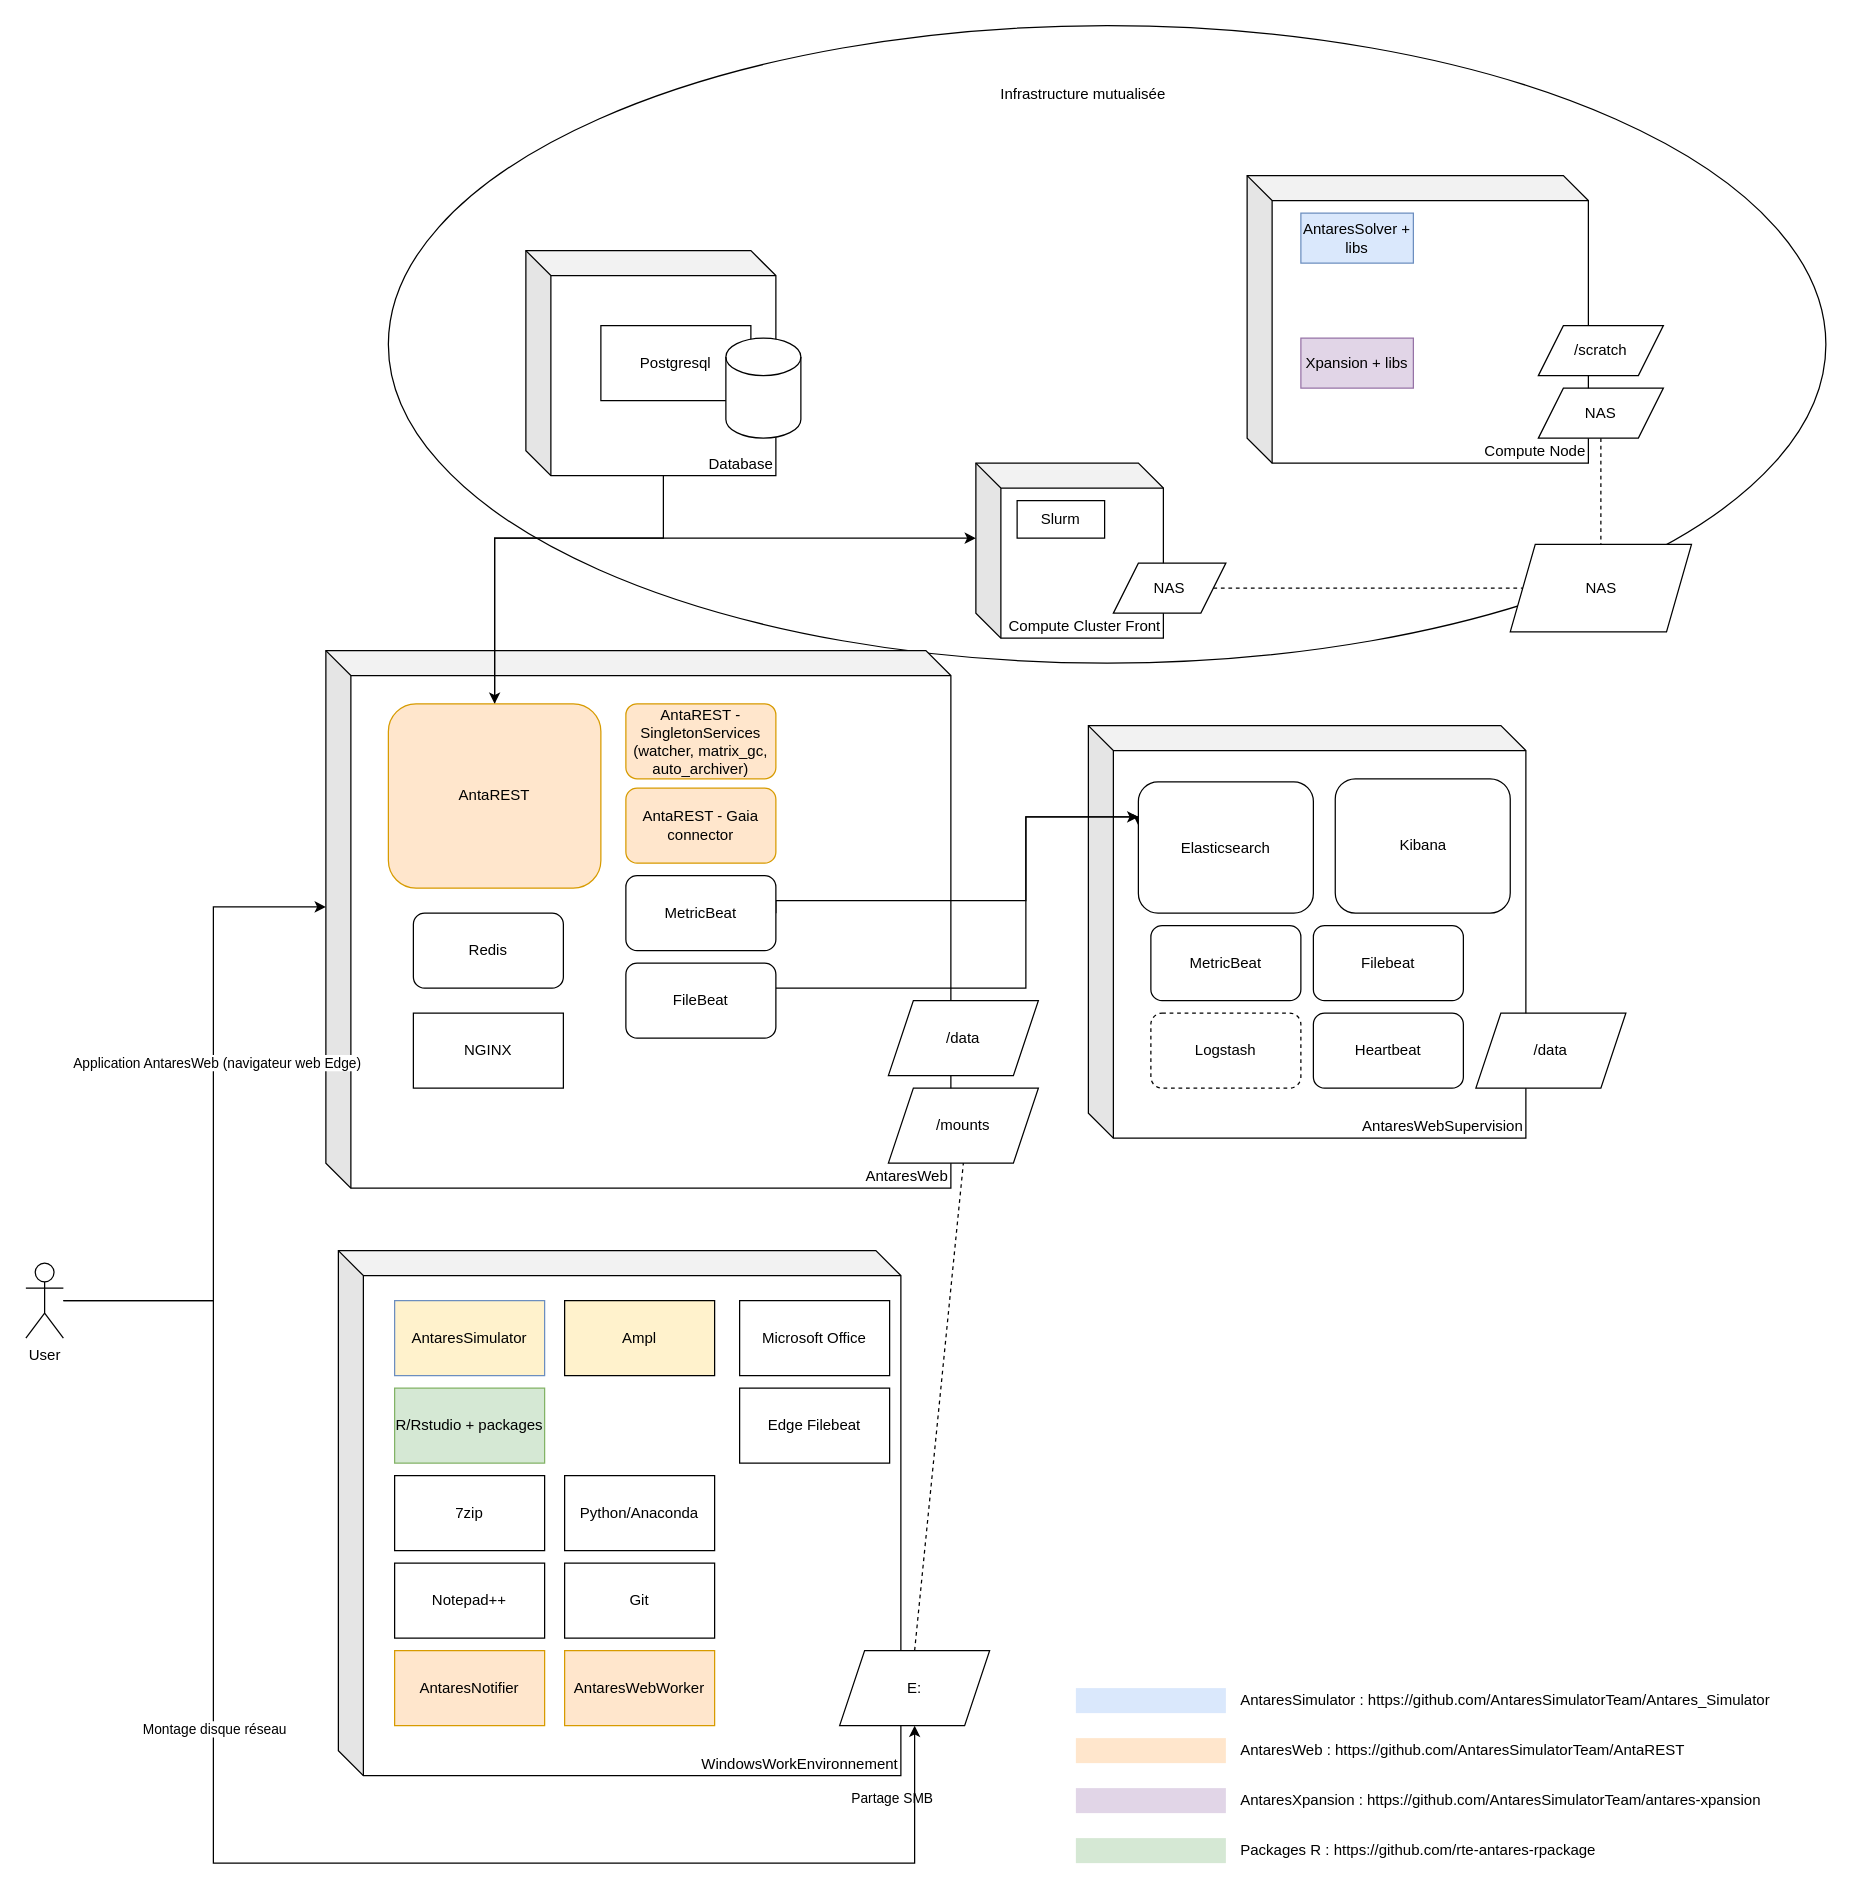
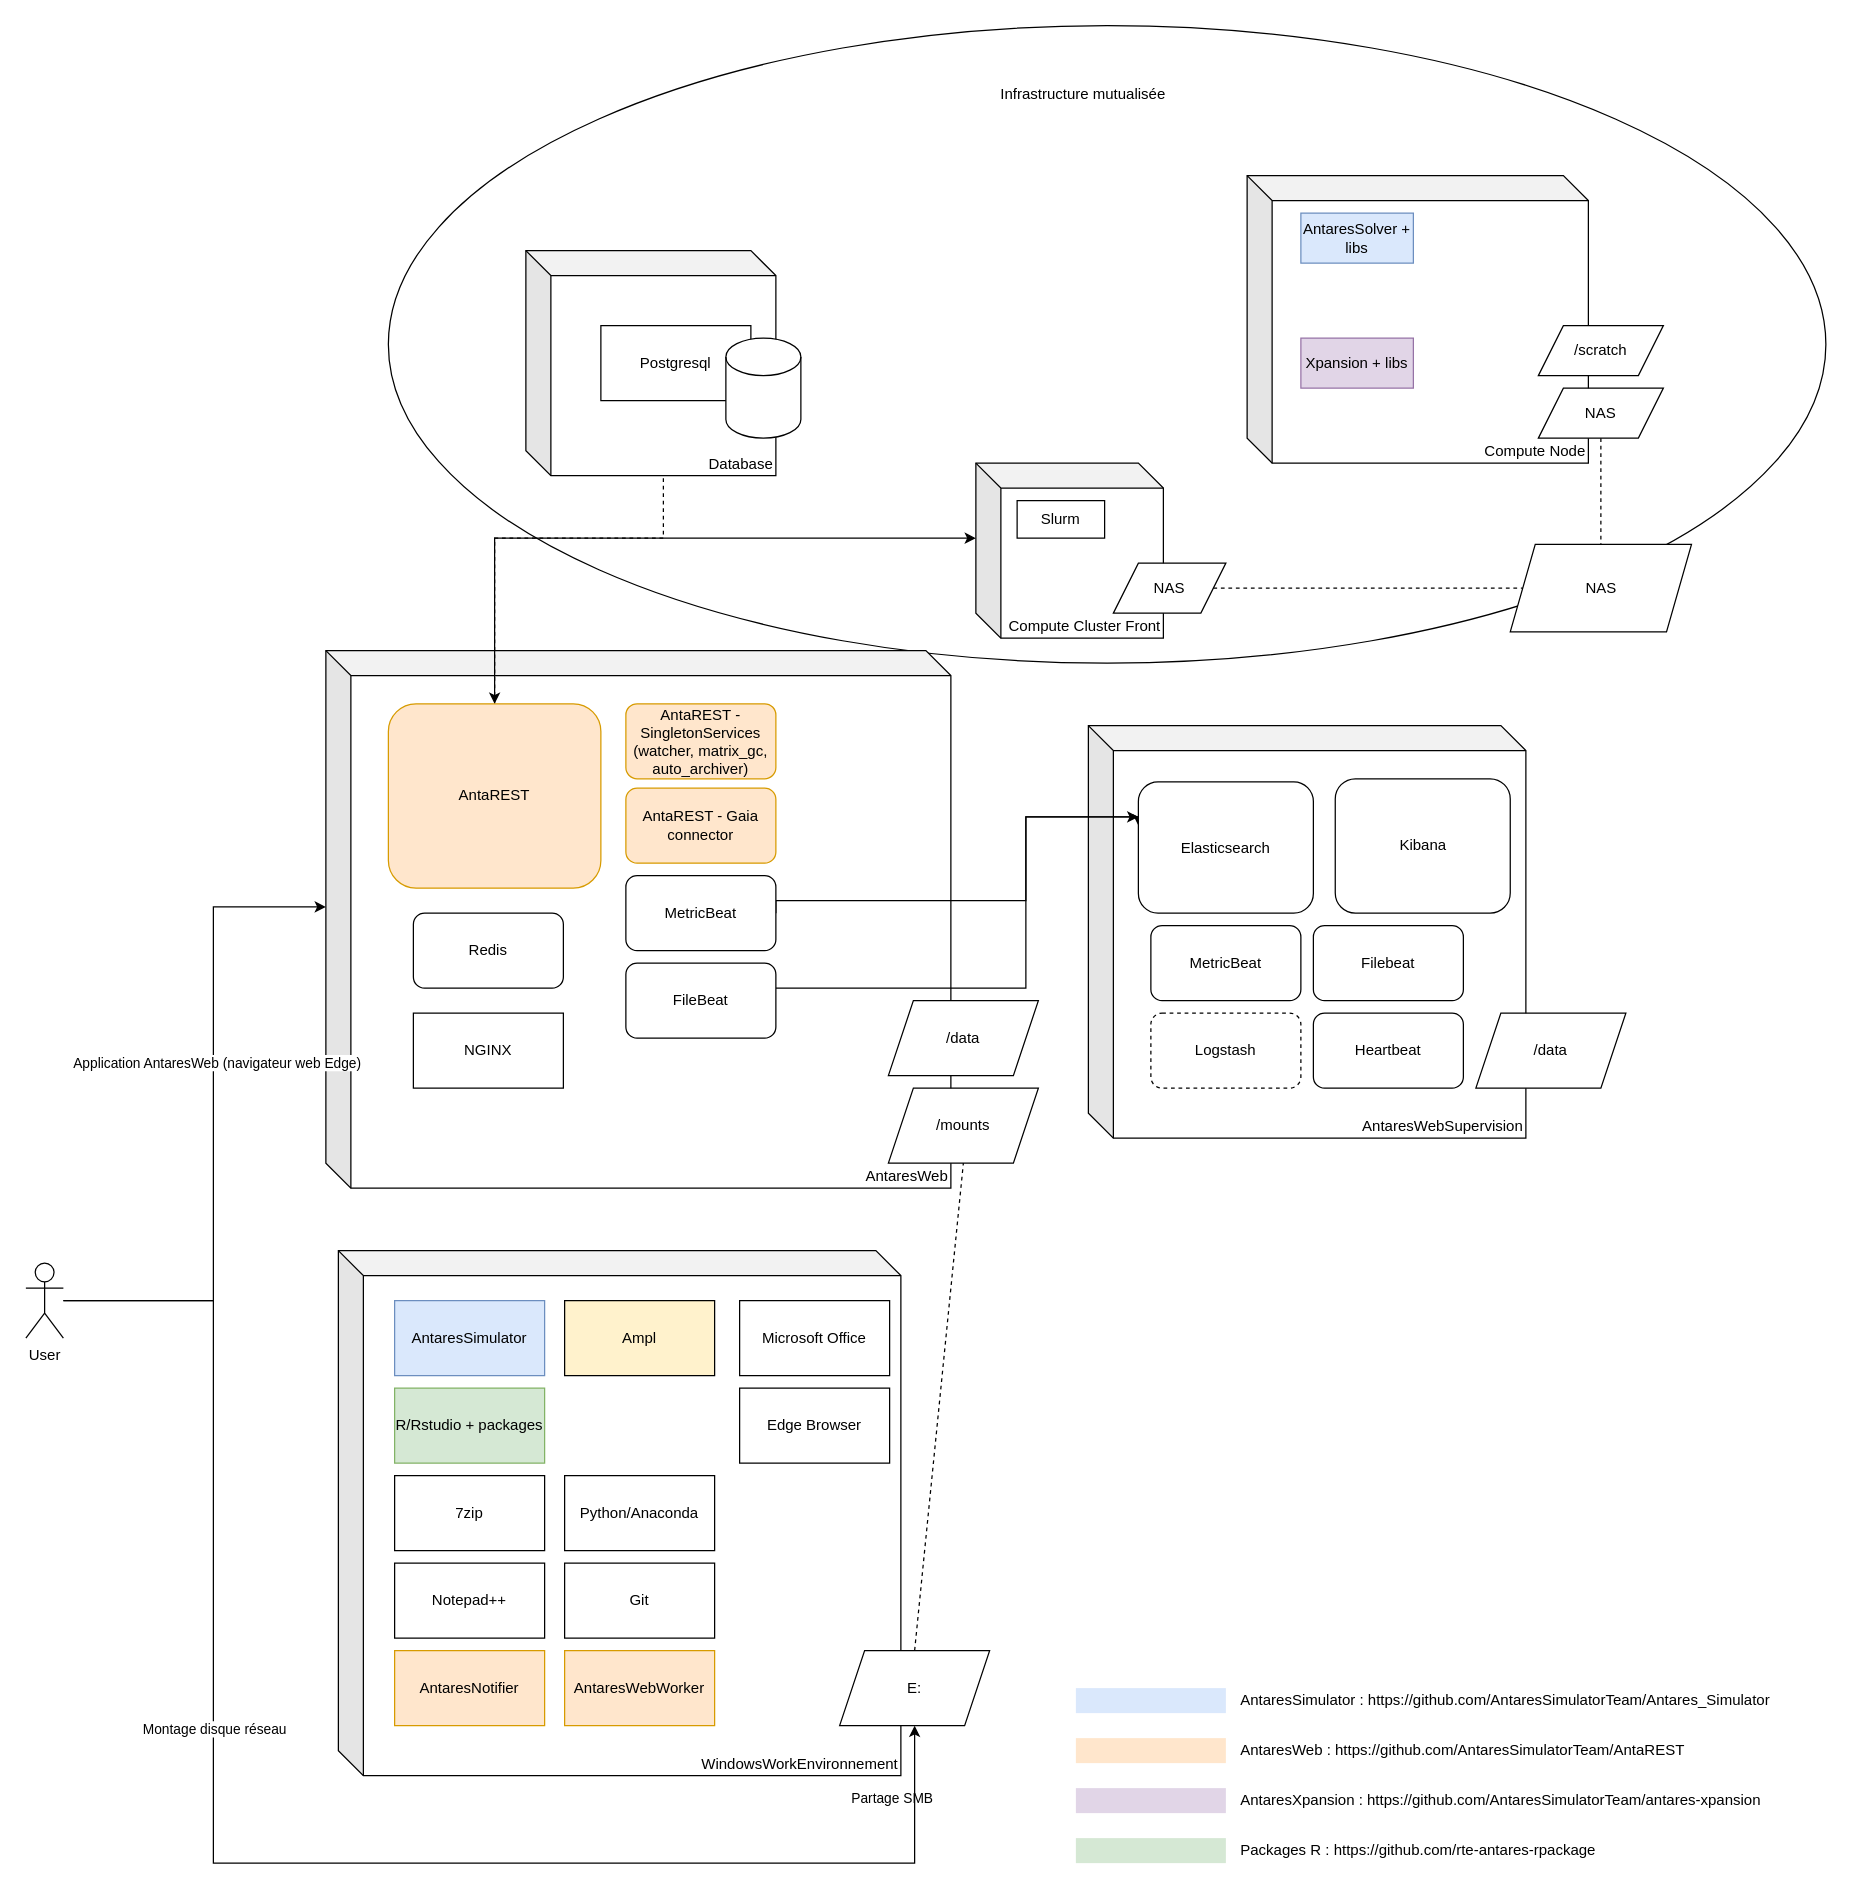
edge "Database" -> "AntaREST": style solid -> dashed
node "AntaresSimulator": fillcolor #fff2cc -> #dae8fc
node "Edge Filebeat": label "Edge Filebeat" -> "Edge Browser"
